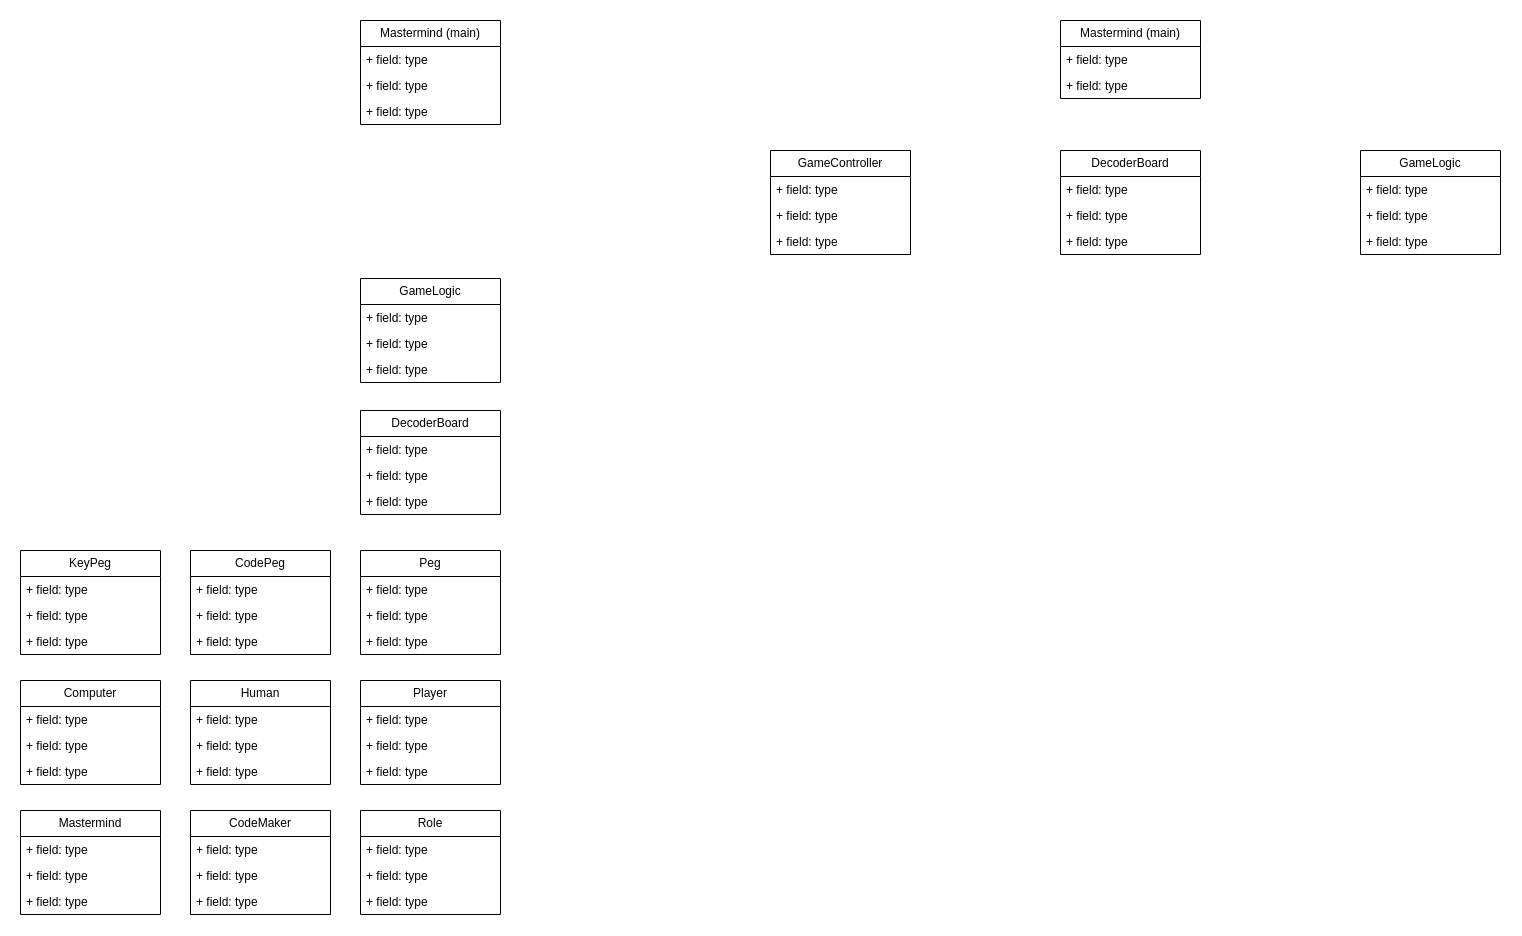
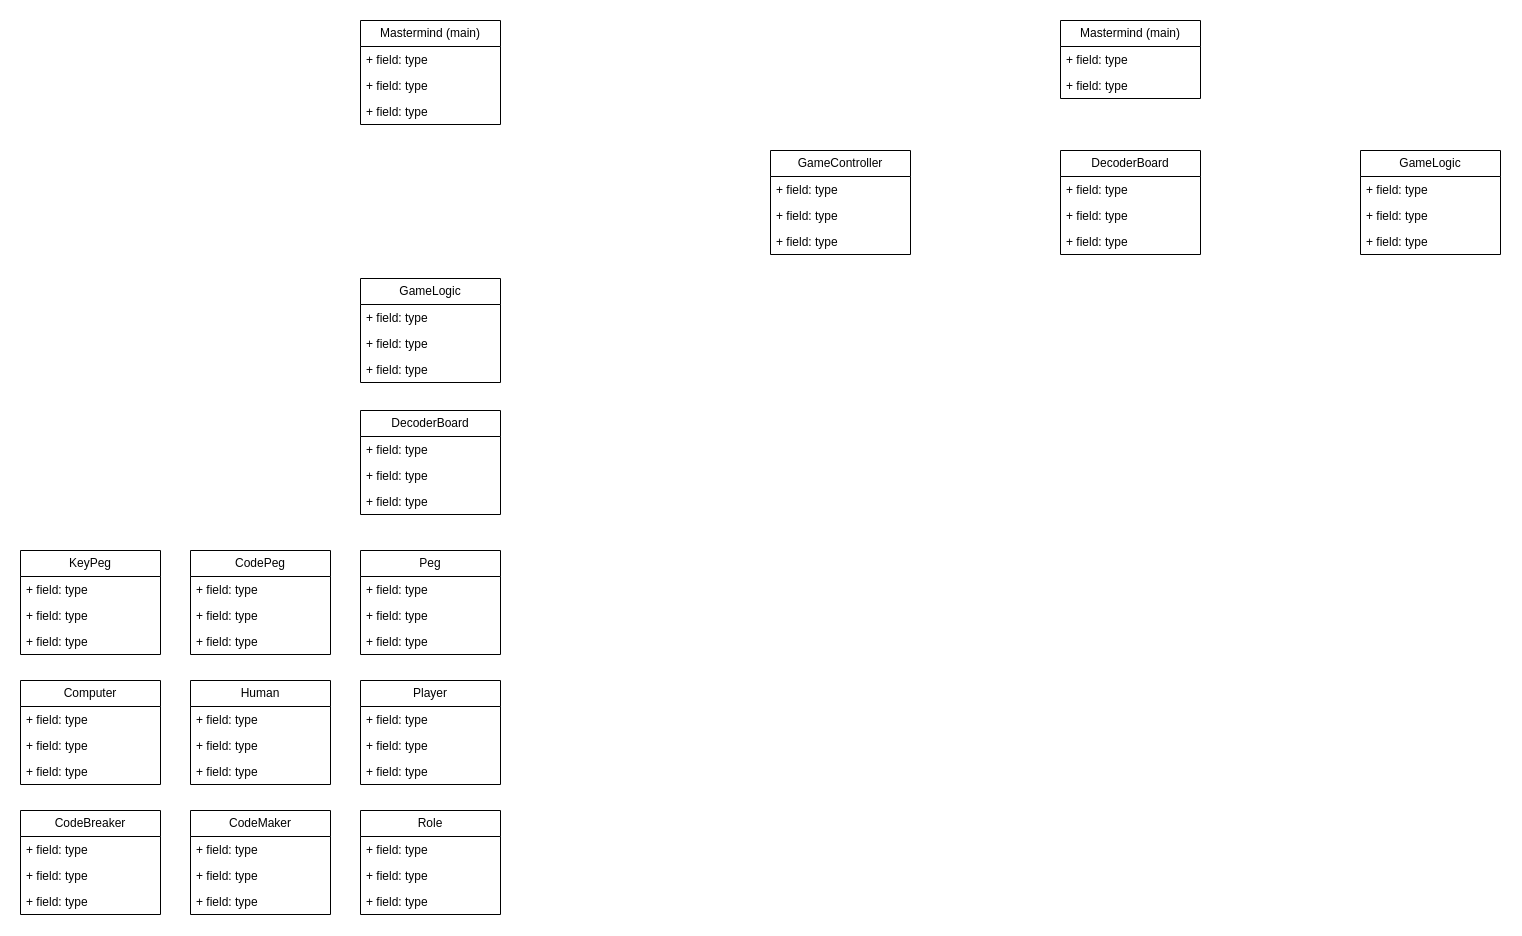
node "Mastermind": label "Mastermind" -> "CodeBreaker"
